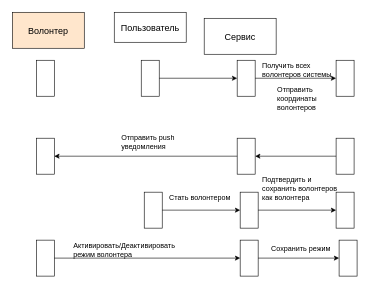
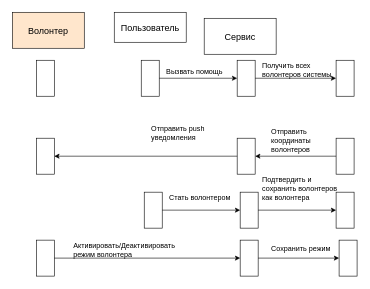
node "Вызвать помощь": added
node "Отправить координаты волонтеров": moved (303, 96) -> (297, 138)
node "Отправить push уведомления": moved (153, 141) -> (183, 132)
